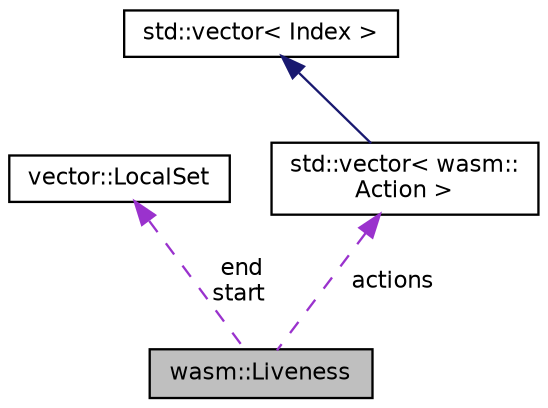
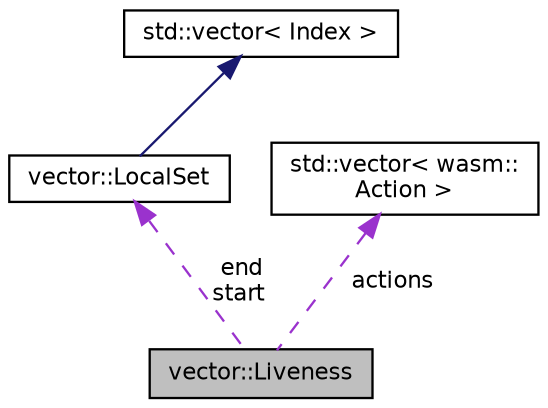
edge "std::vector< wasm:: Action >" -> "std::vector< Index >": now "vector::LocalSet" -> "std::vector< Index >"
node "wasm::Liveness": label "wasm::Liveness" -> "vector::Liveness"
